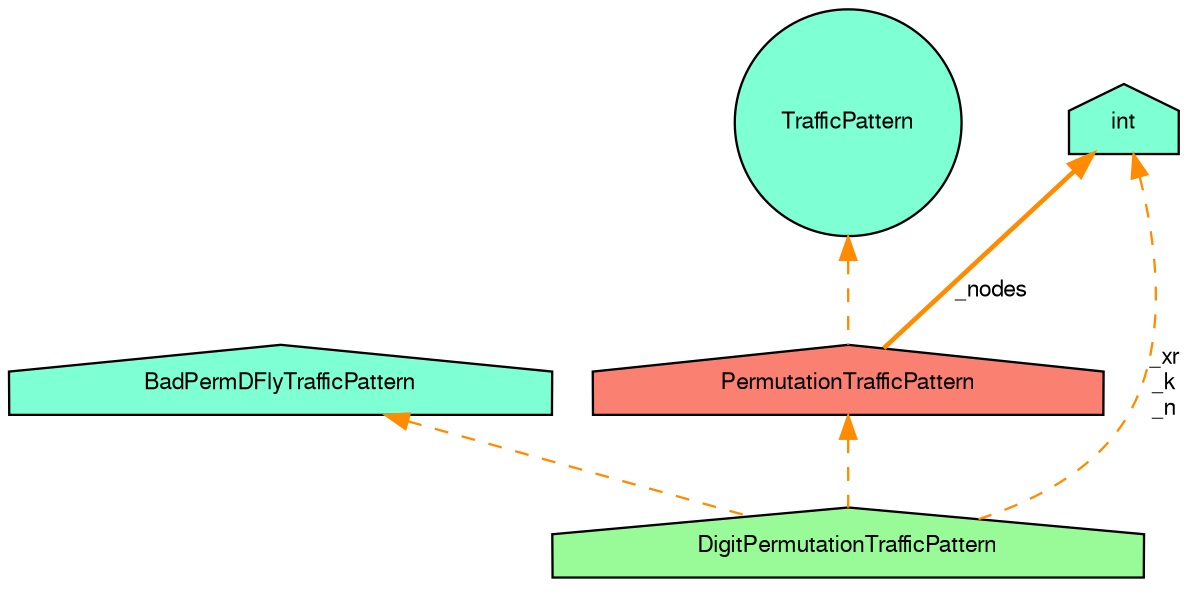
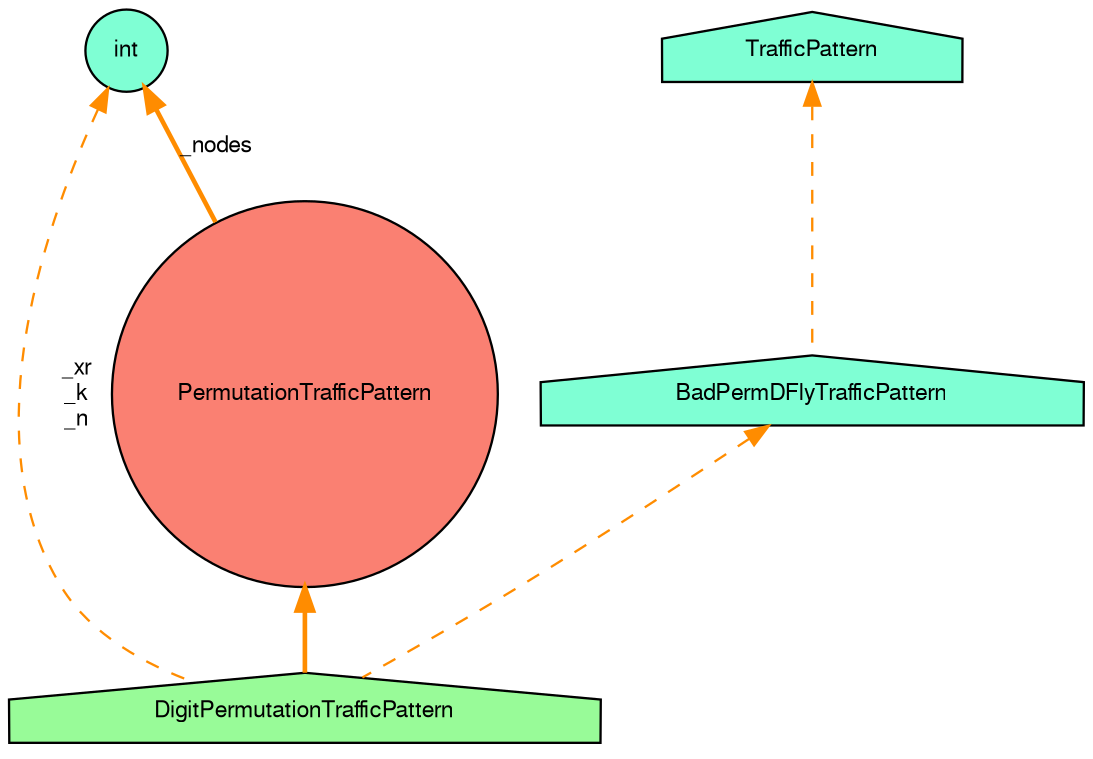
node "TrafficPattern": shape circle -> house
node "int": shape house -> circle
edge "PermutationTrafficPattern" -> "TrafficPattern": now "BadPermDFlyTrafficPattern" -> "TrafficPattern"
node "PermutationTrafficPattern": shape house -> circle
edge "DigitPermutationTrafficPattern" -> "PermutationTrafficPattern": style dashed -> bold
